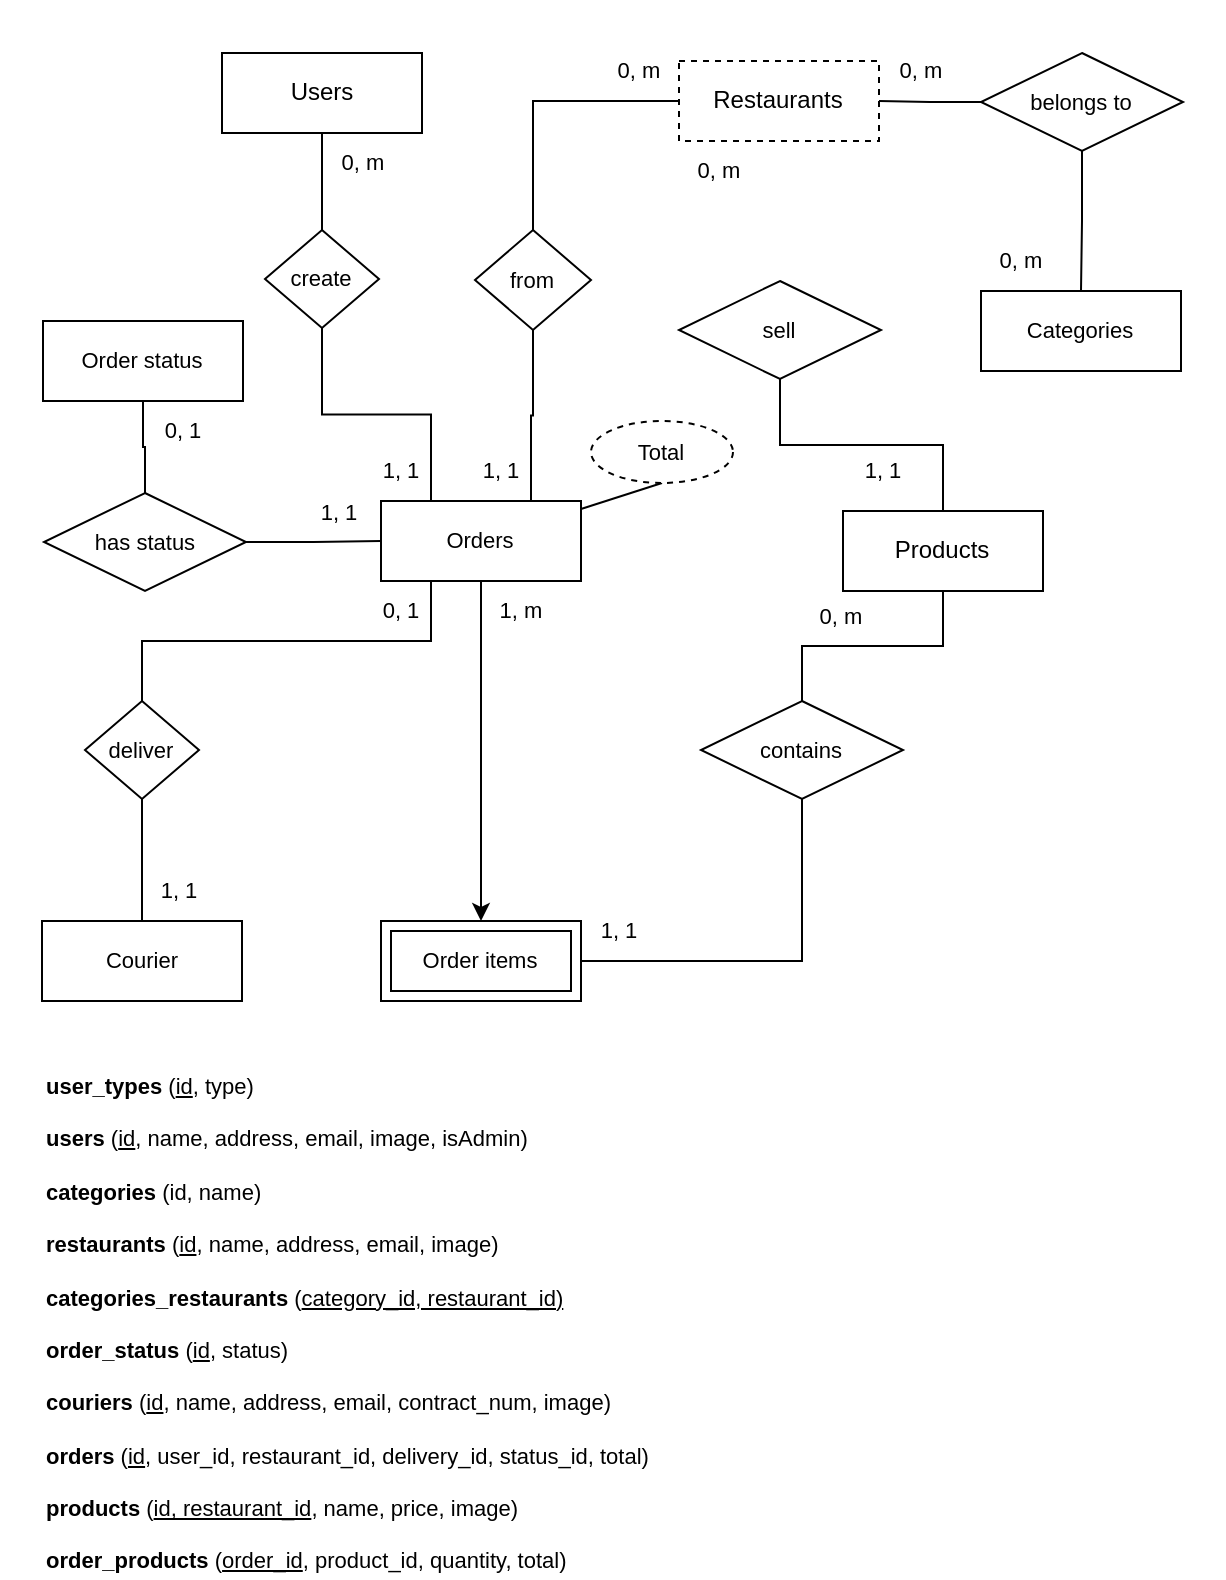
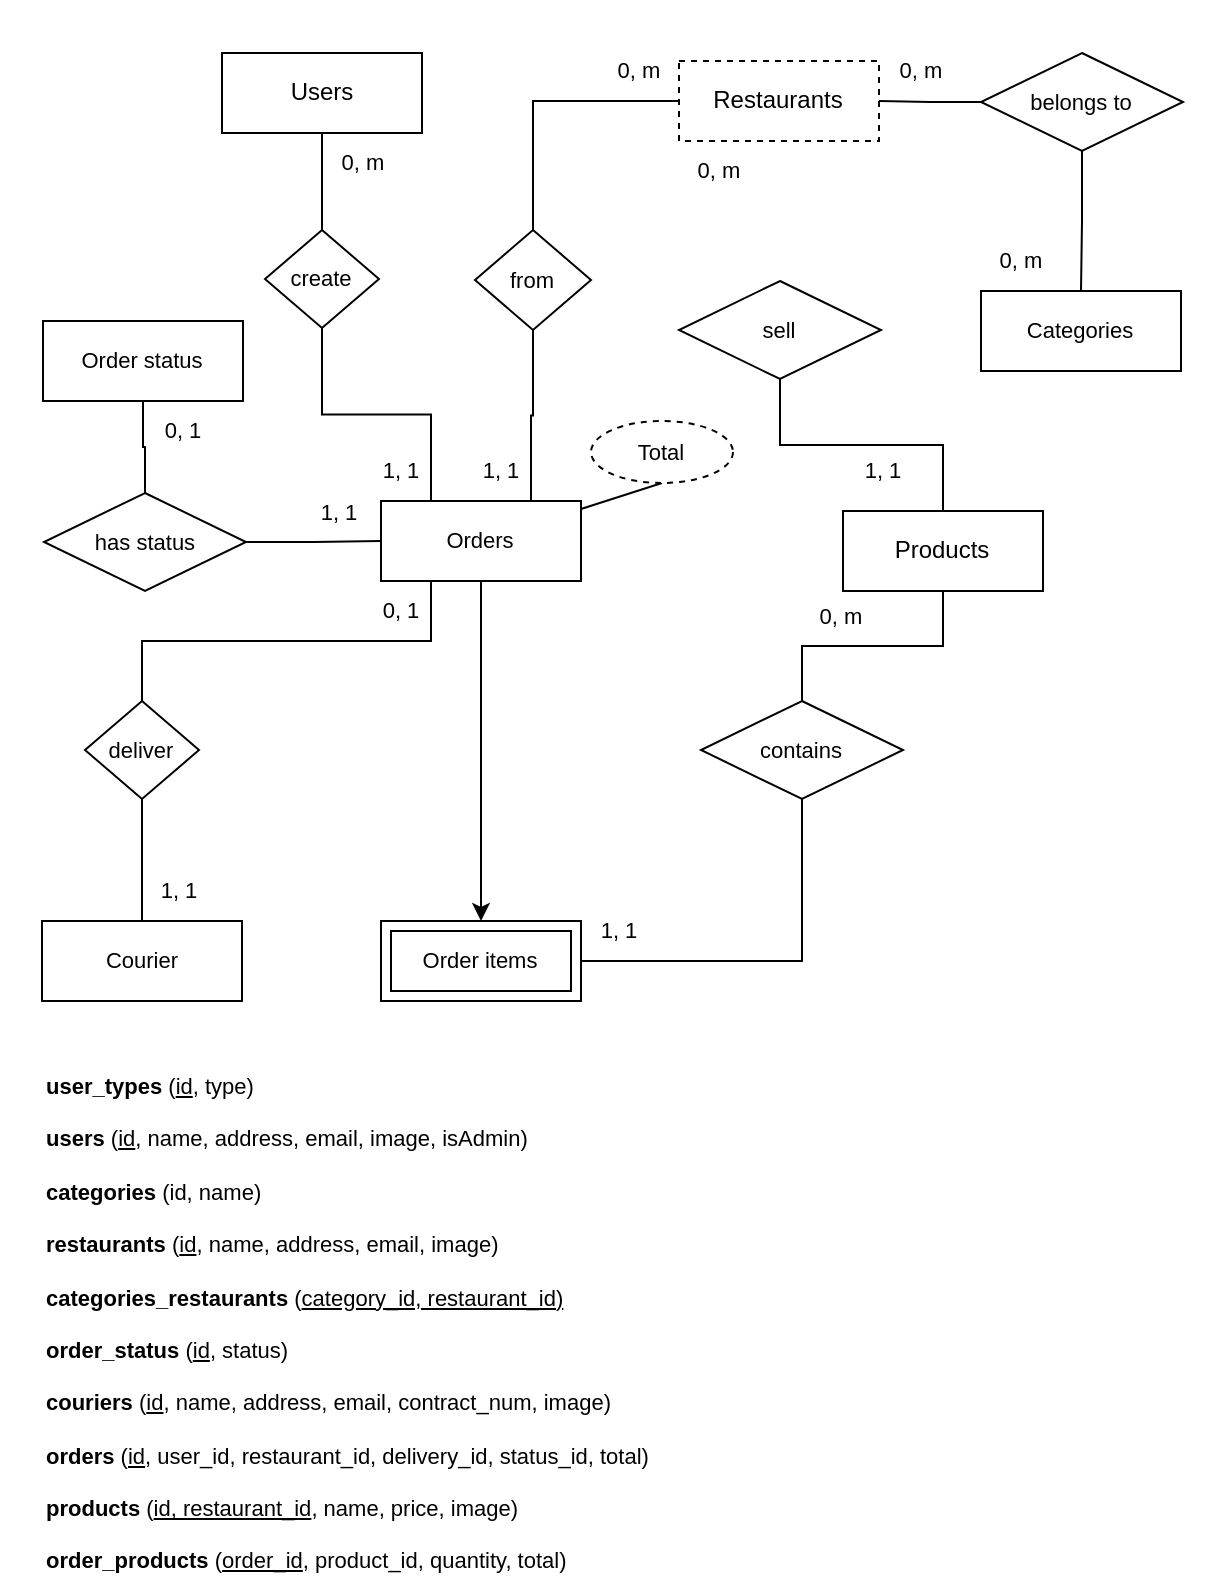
node "1, m": removed
